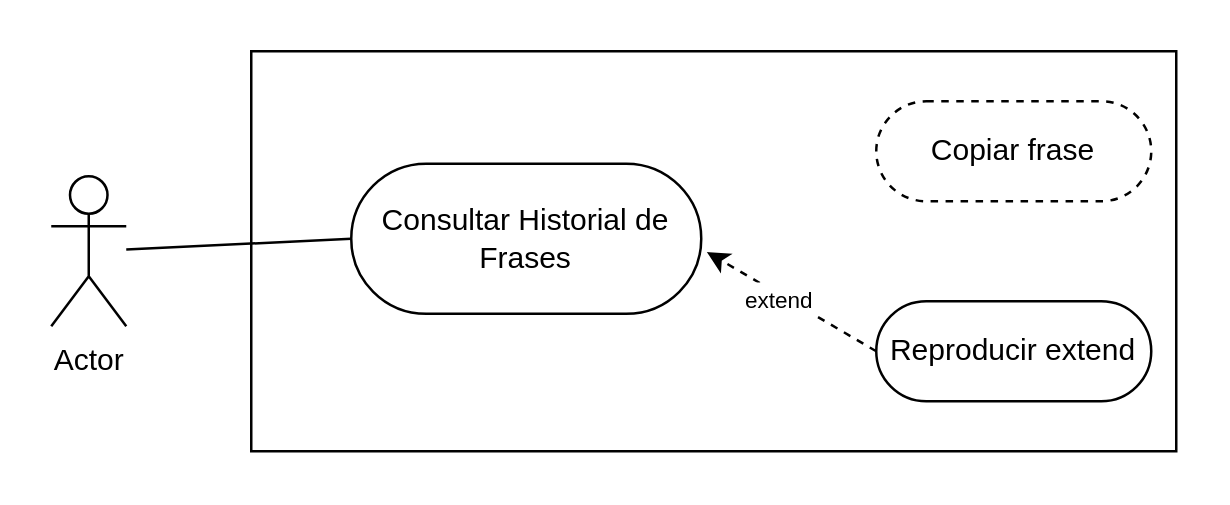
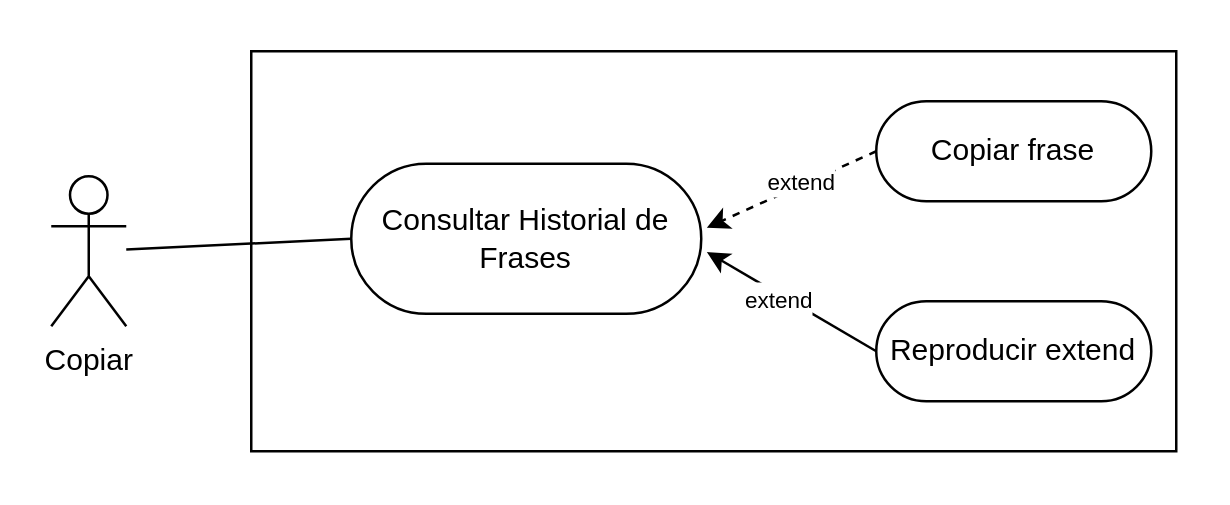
node "Copiar frase": style dashed -> solid
edge "Copiar frase" -> "Consultar Historial de Frases": added, label "extend"
edge "Reproducir extend" -> "Consultar Historial de Frases": style dashed -> solid
node "Actor": label "Actor" -> "Copiar"
